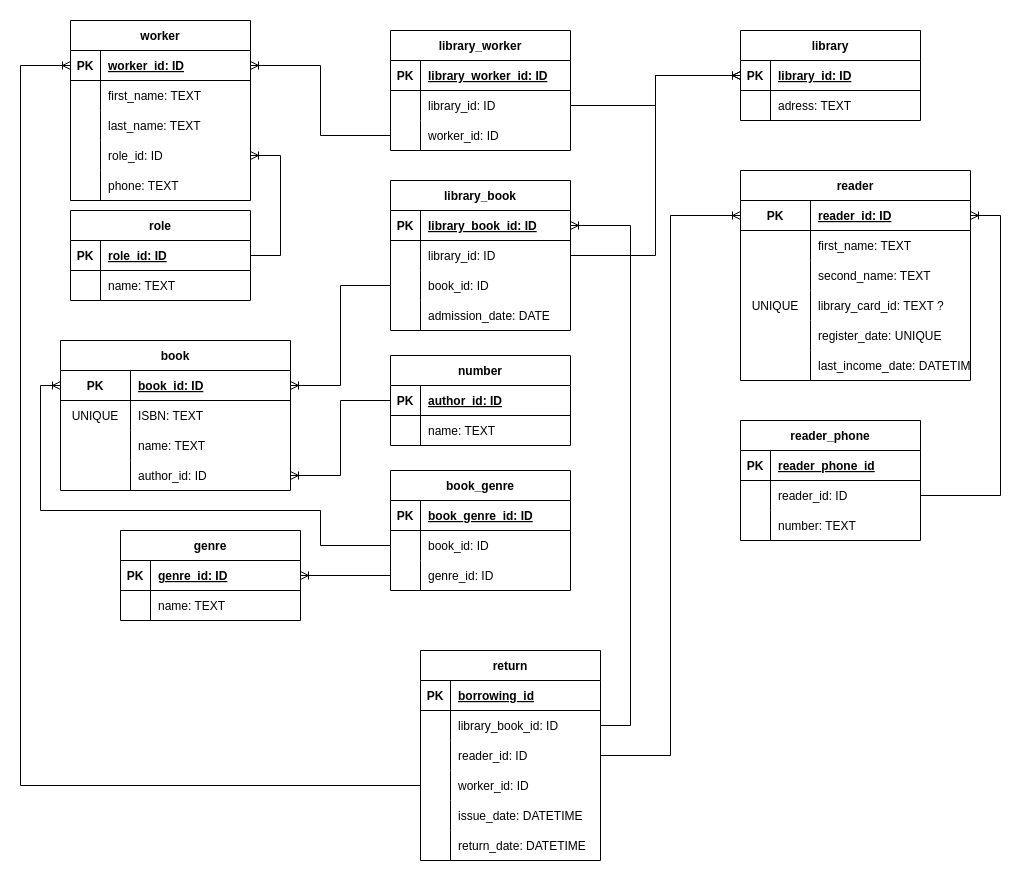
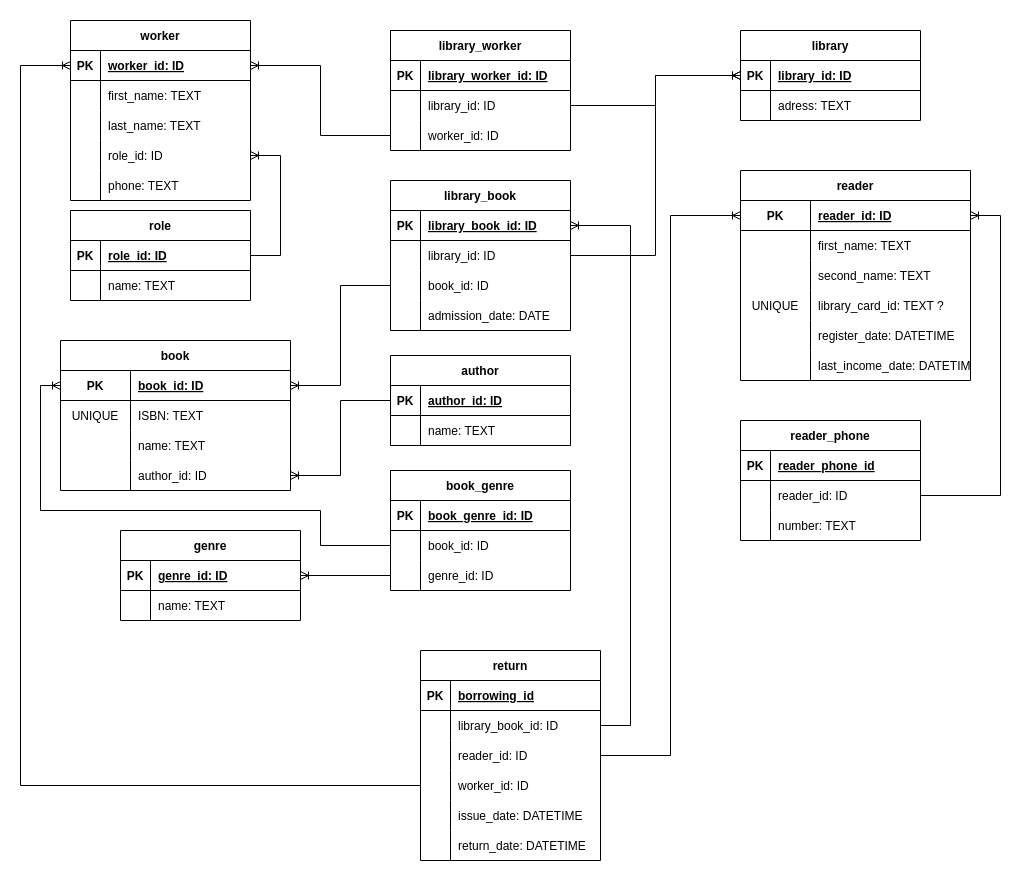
node "register_date: UNIQUE": label "register_date: UNIQUE" -> "register_date: DATETIME"
node "number": label "number" -> "author"
